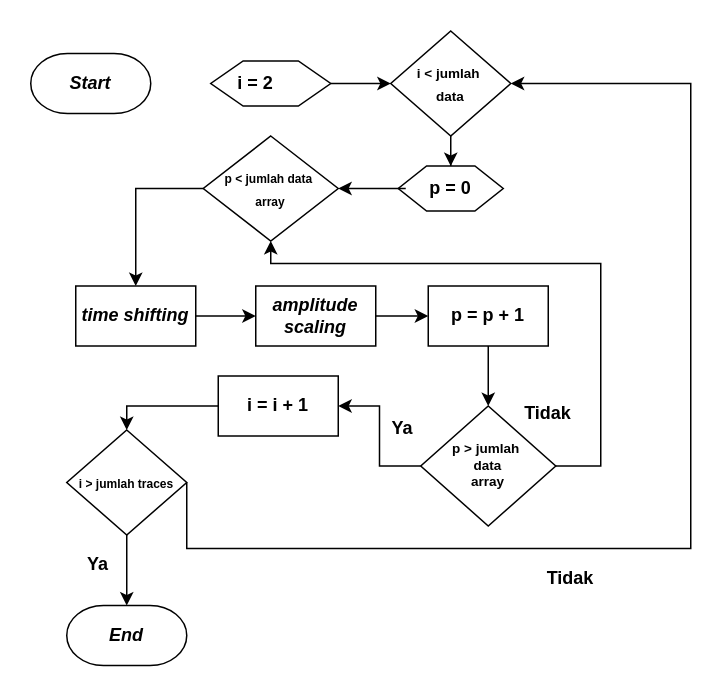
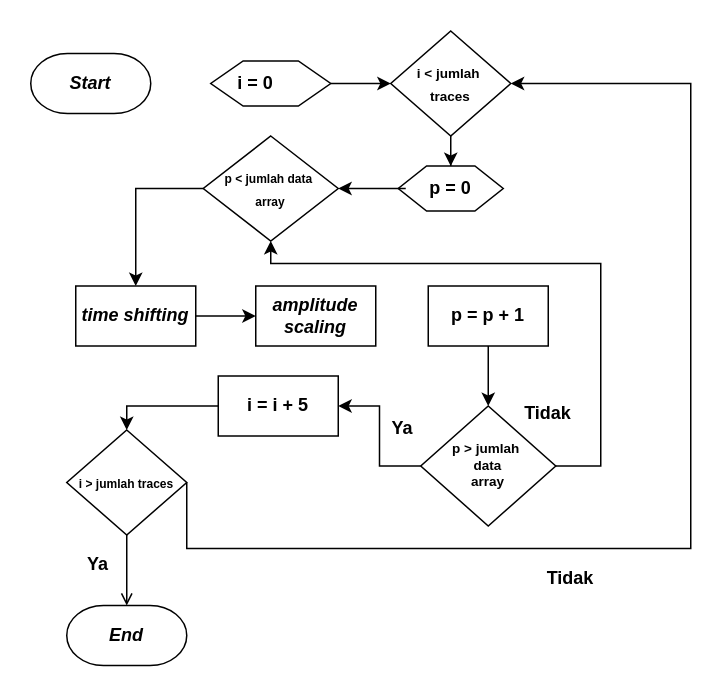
node "i = 2": label "i = 2" -> "i = 0"
node "i < jumlah data": label "i < jumlah data" -> "i < jumlah traces"
edge "amplitude scaling" -> "p = p + 1": removed
node "i = i + 1": label "i = i + 1" -> "i = i + 5"
edge "i > jumlah traces" -> "End": arrowhead classic -> open
